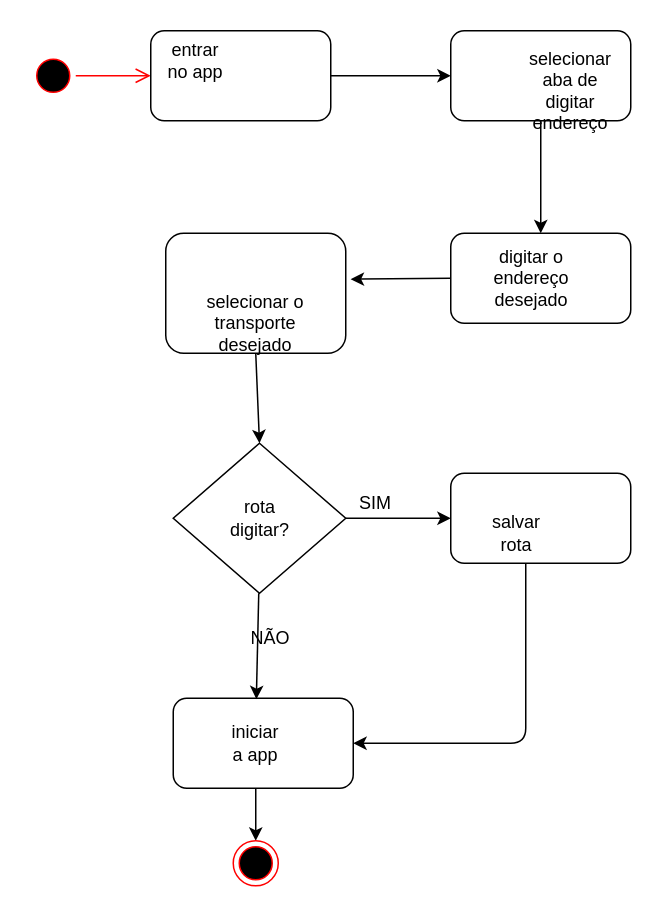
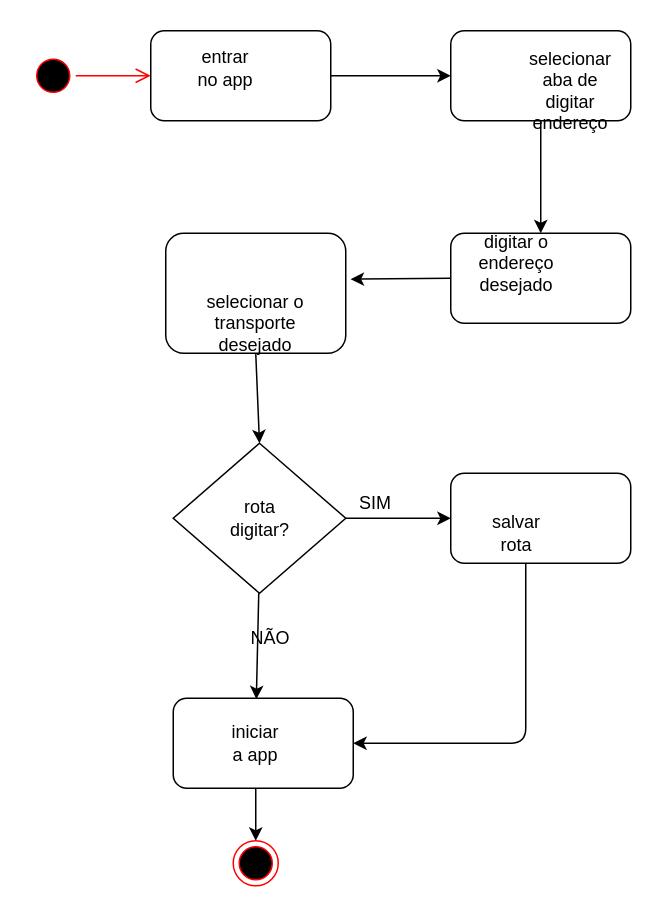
node "entrar no app": moved (196, 61) -> (226, 68)
node "digitar o endereço desejado": moved (532, 278) -> (517, 263)
